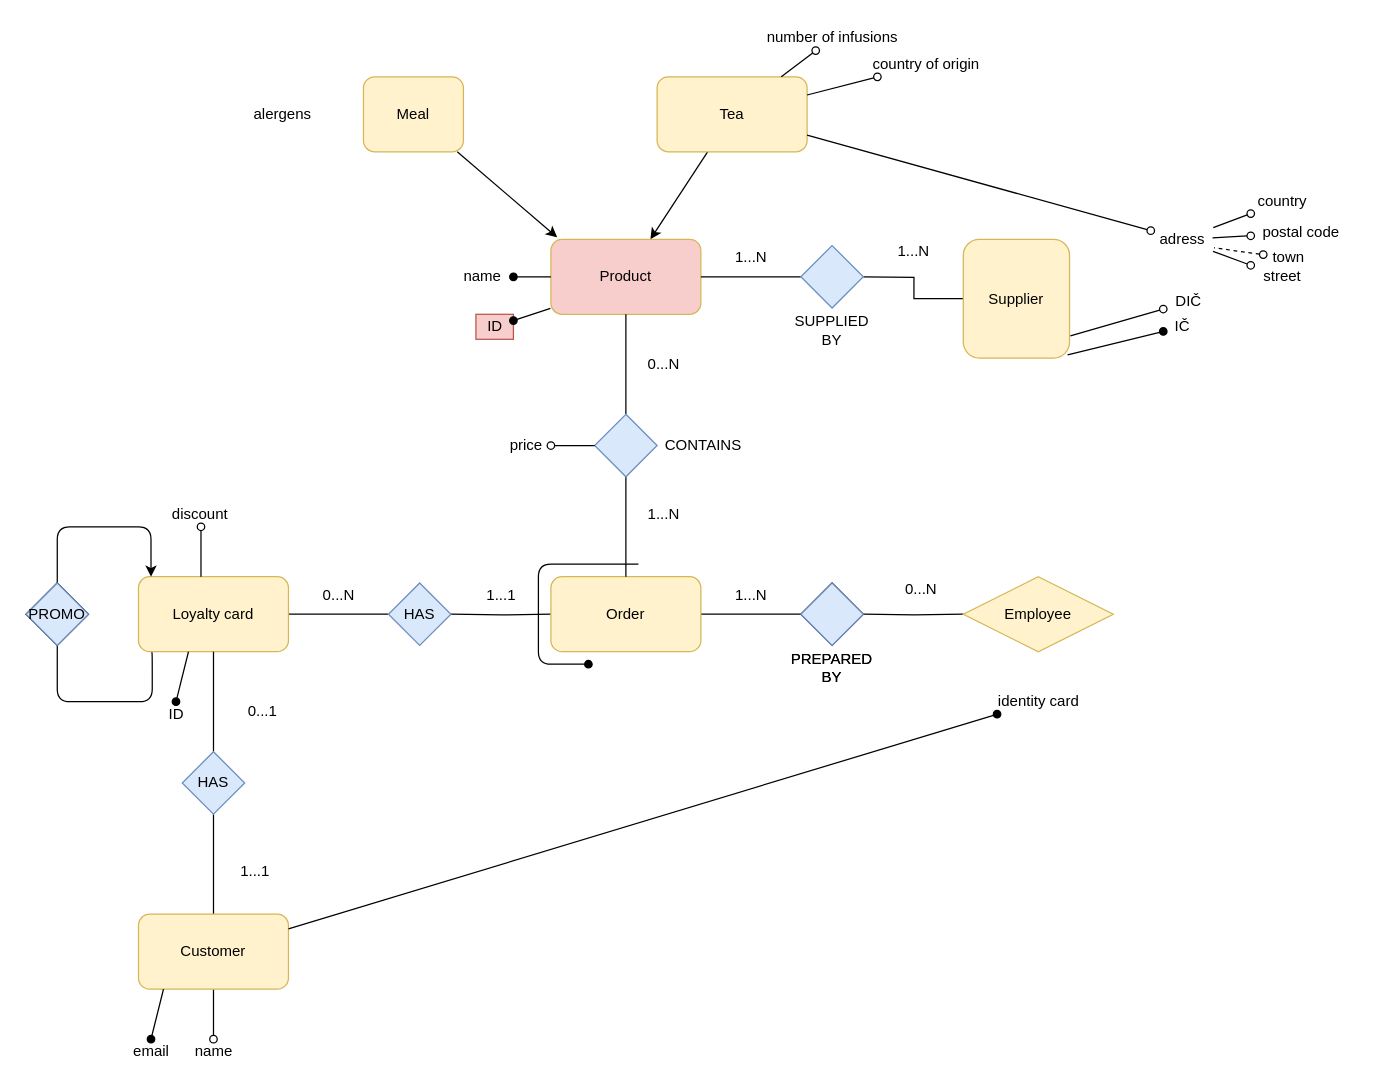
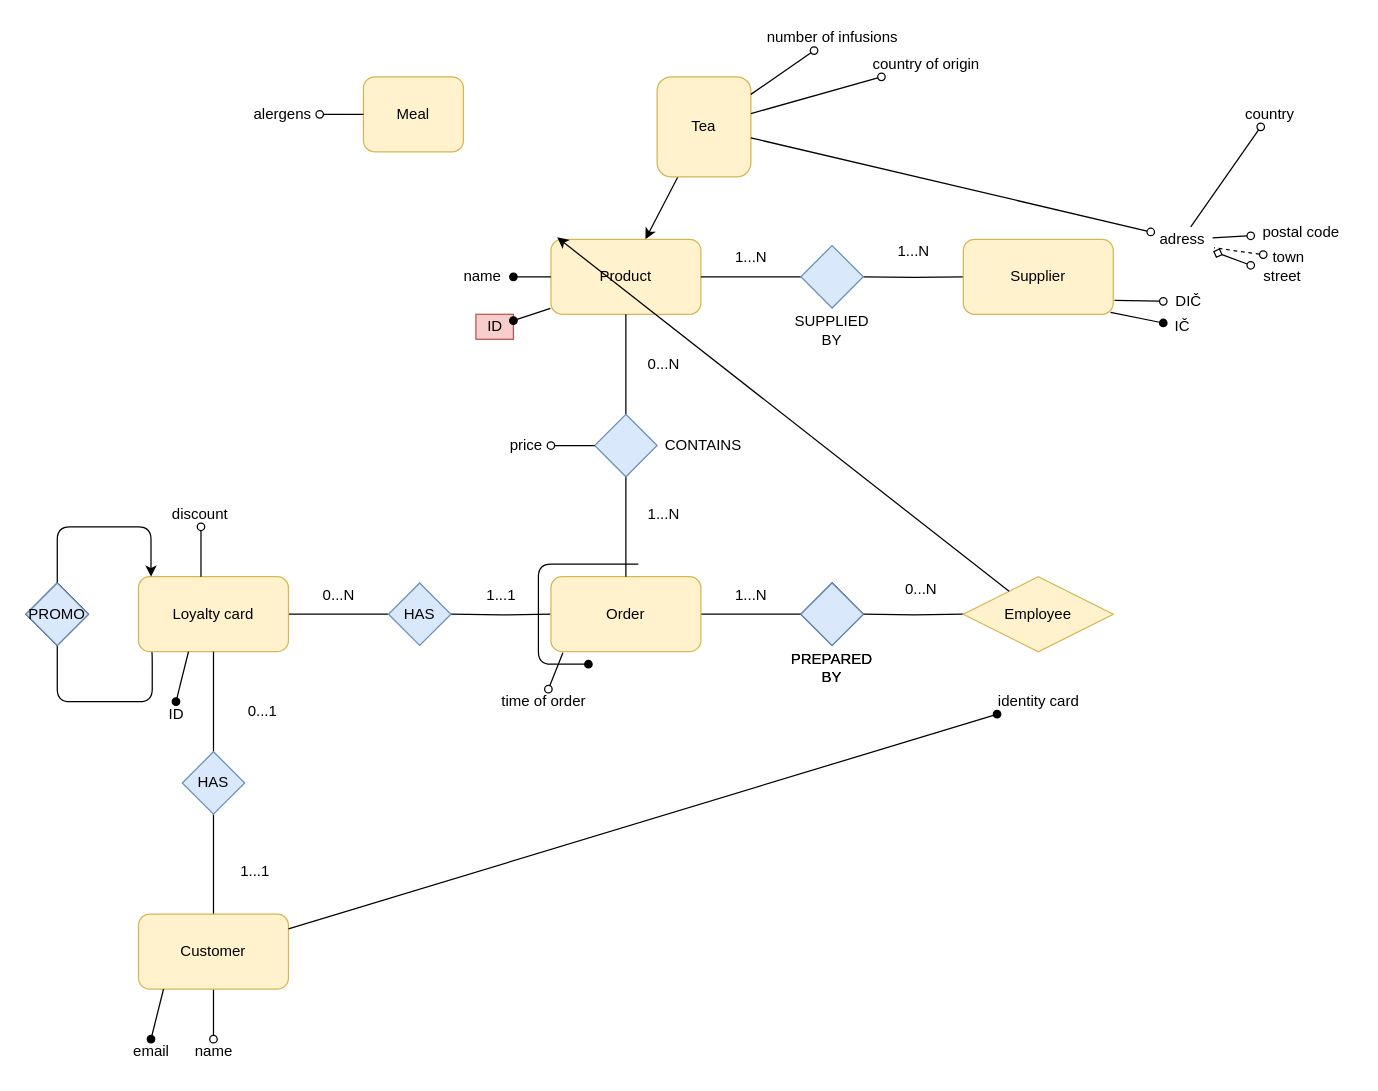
edge "Meal" -> "alergens": added
node "Tea": size 150x75 -> 94x100
edge "Meal" -> "Product": now "Employee" -> "Product"
node "country": moved (1282, 202) -> (1269, 114)
edge "adress" -> "street": arrowhead none -> diamond
node "Product": fillcolor #f8cecc -> #fff2cc
node "Supplier": size 106x119 -> 150x75
edge "Order" -> "time of order": added
node "time of order": added
